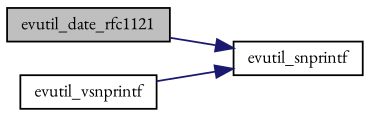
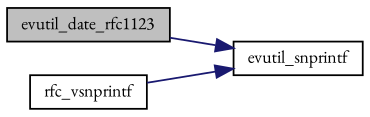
node "evutil_date_rfc1121": label "evutil_date_rfc1121" -> "evutil_date_rfc1123"
node "evutil_vsnprintf": label "evutil_vsnprintf" -> "rfc_vsnprintf"
